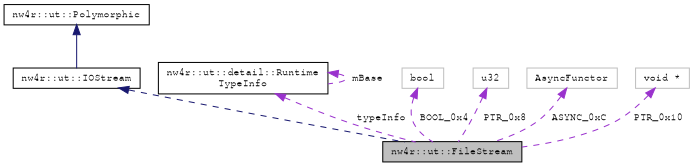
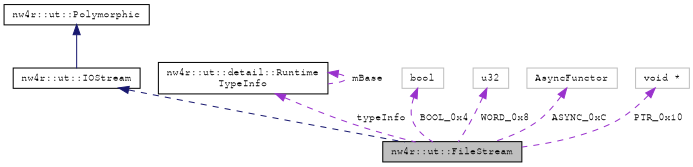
edge "nw4r::ut::FileStream" -> "u32": label " PTR_0x8" -> " WORD_0x8"
